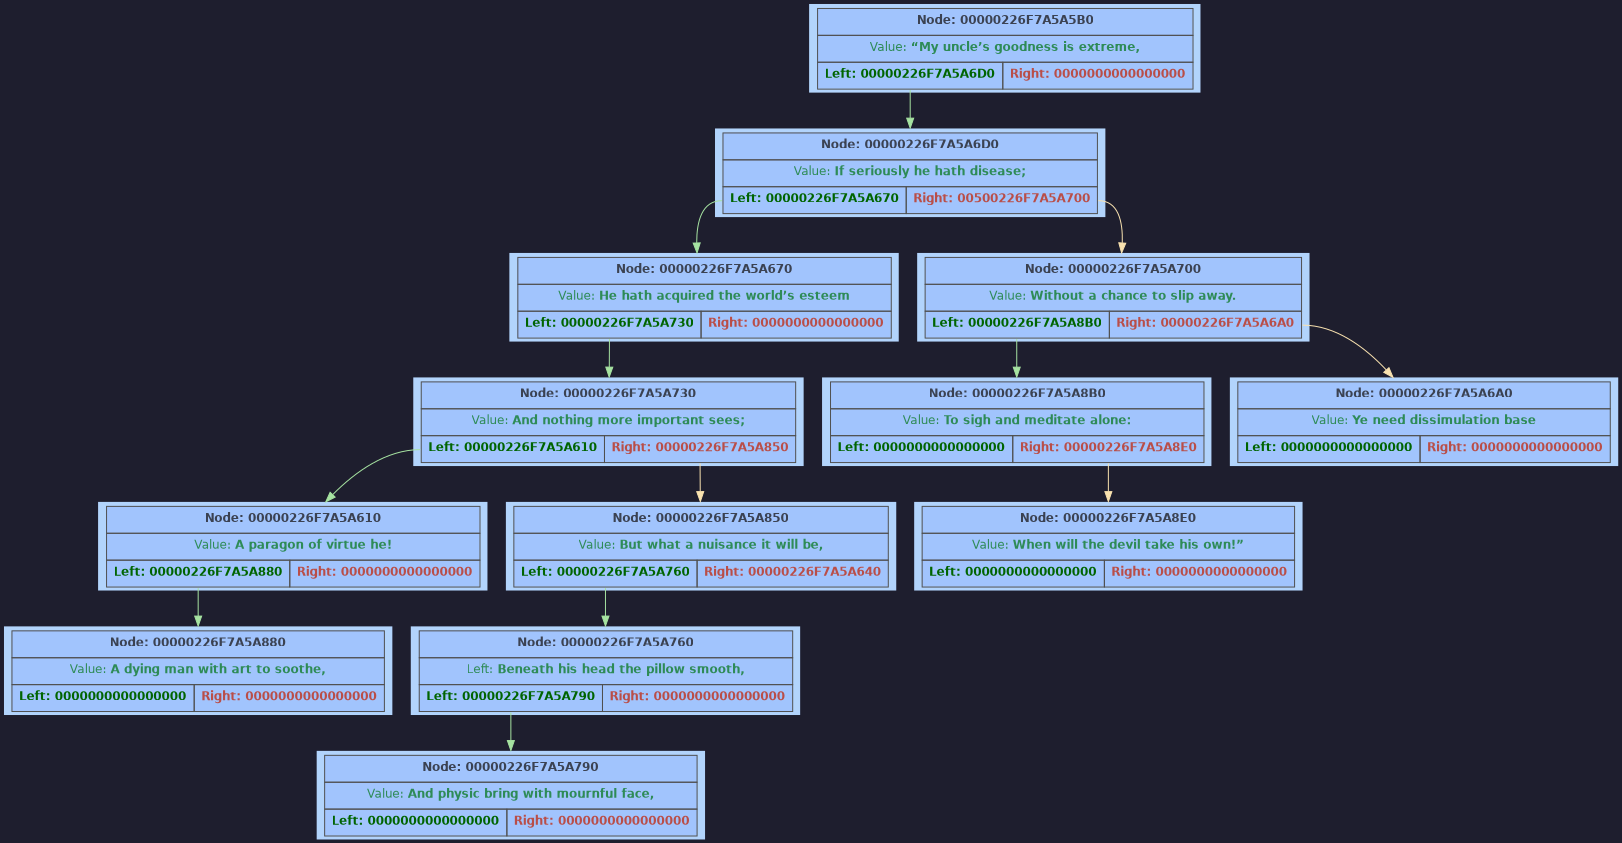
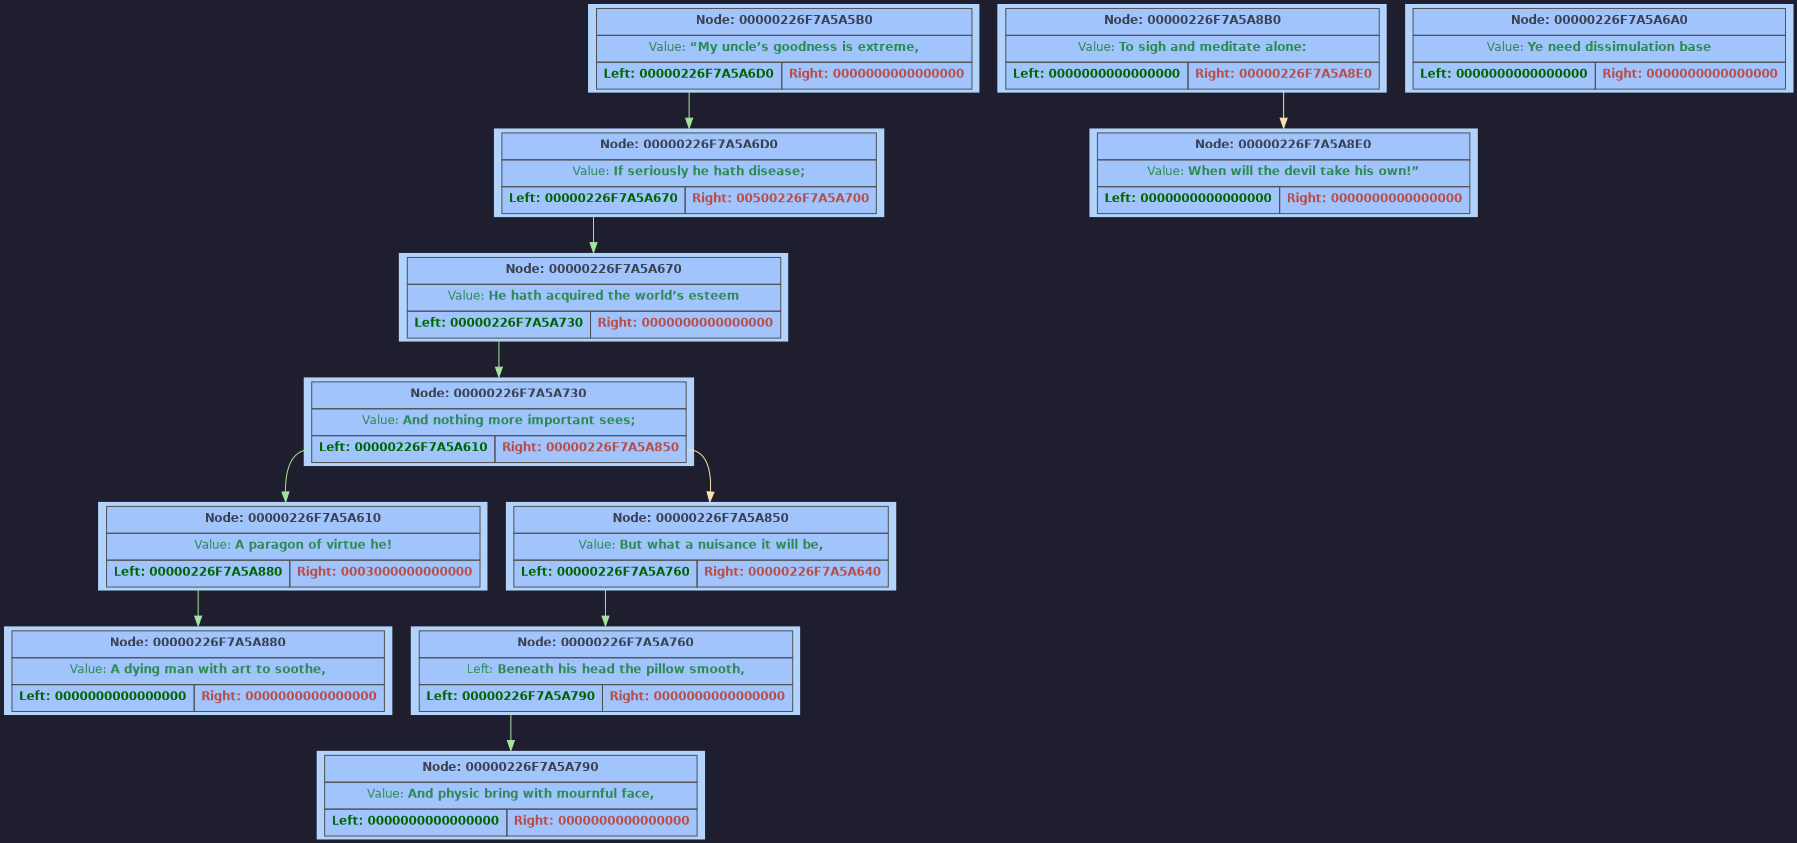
node "Node: 00000226F7A5A700": removed
node "Node: 00000226F7A5A610": text "Right: 0000000000000000" -> "Right: 0003000000000000"
